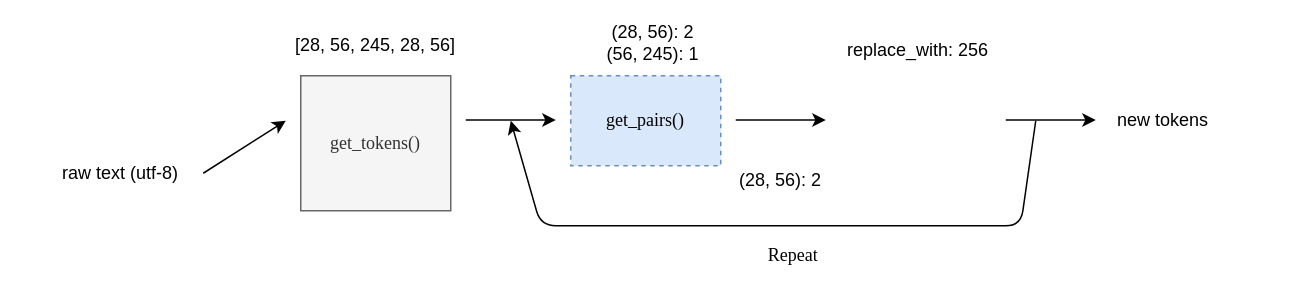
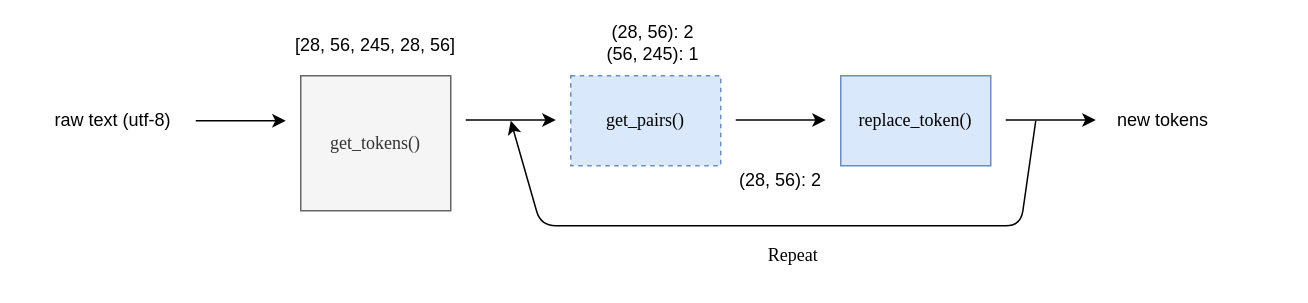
node "replace_with: 256": removed
node "replace_token()": added
node "raw text (utf-8)": moved (121, 173) -> (113, 121)
